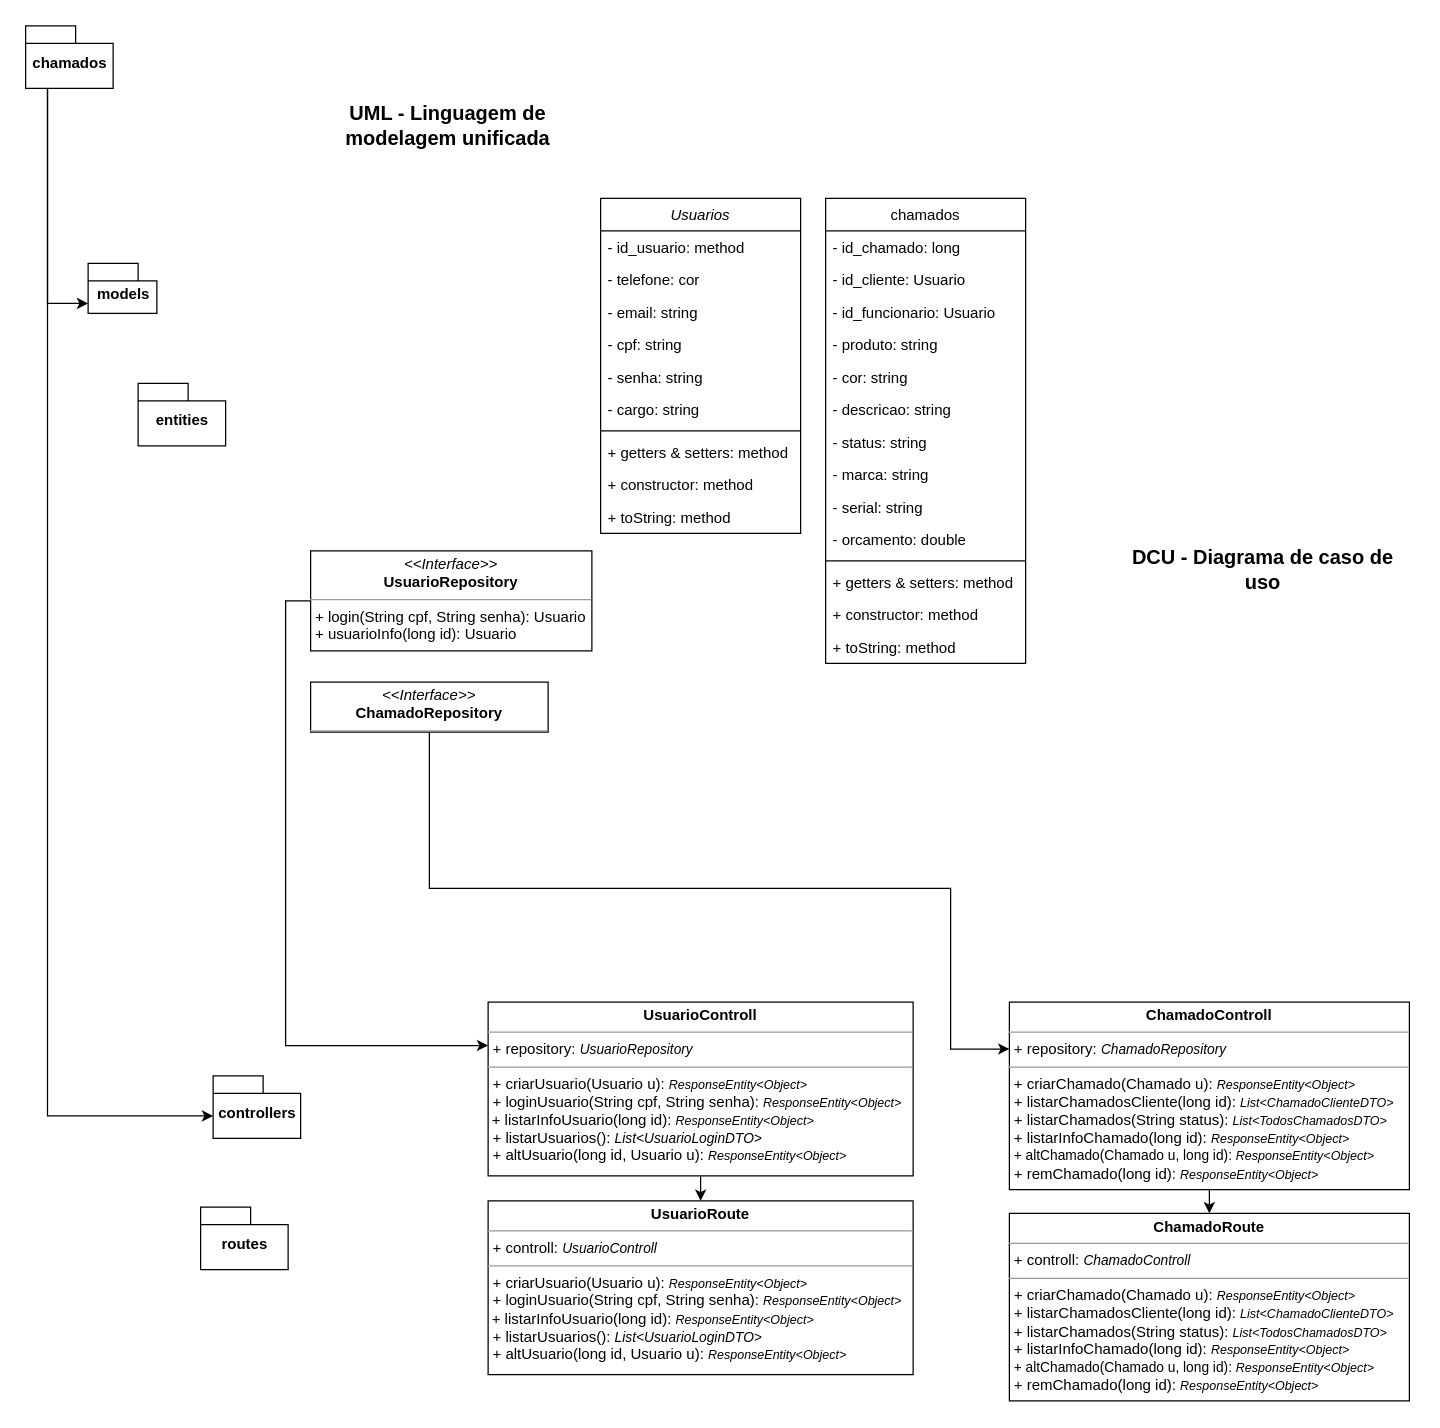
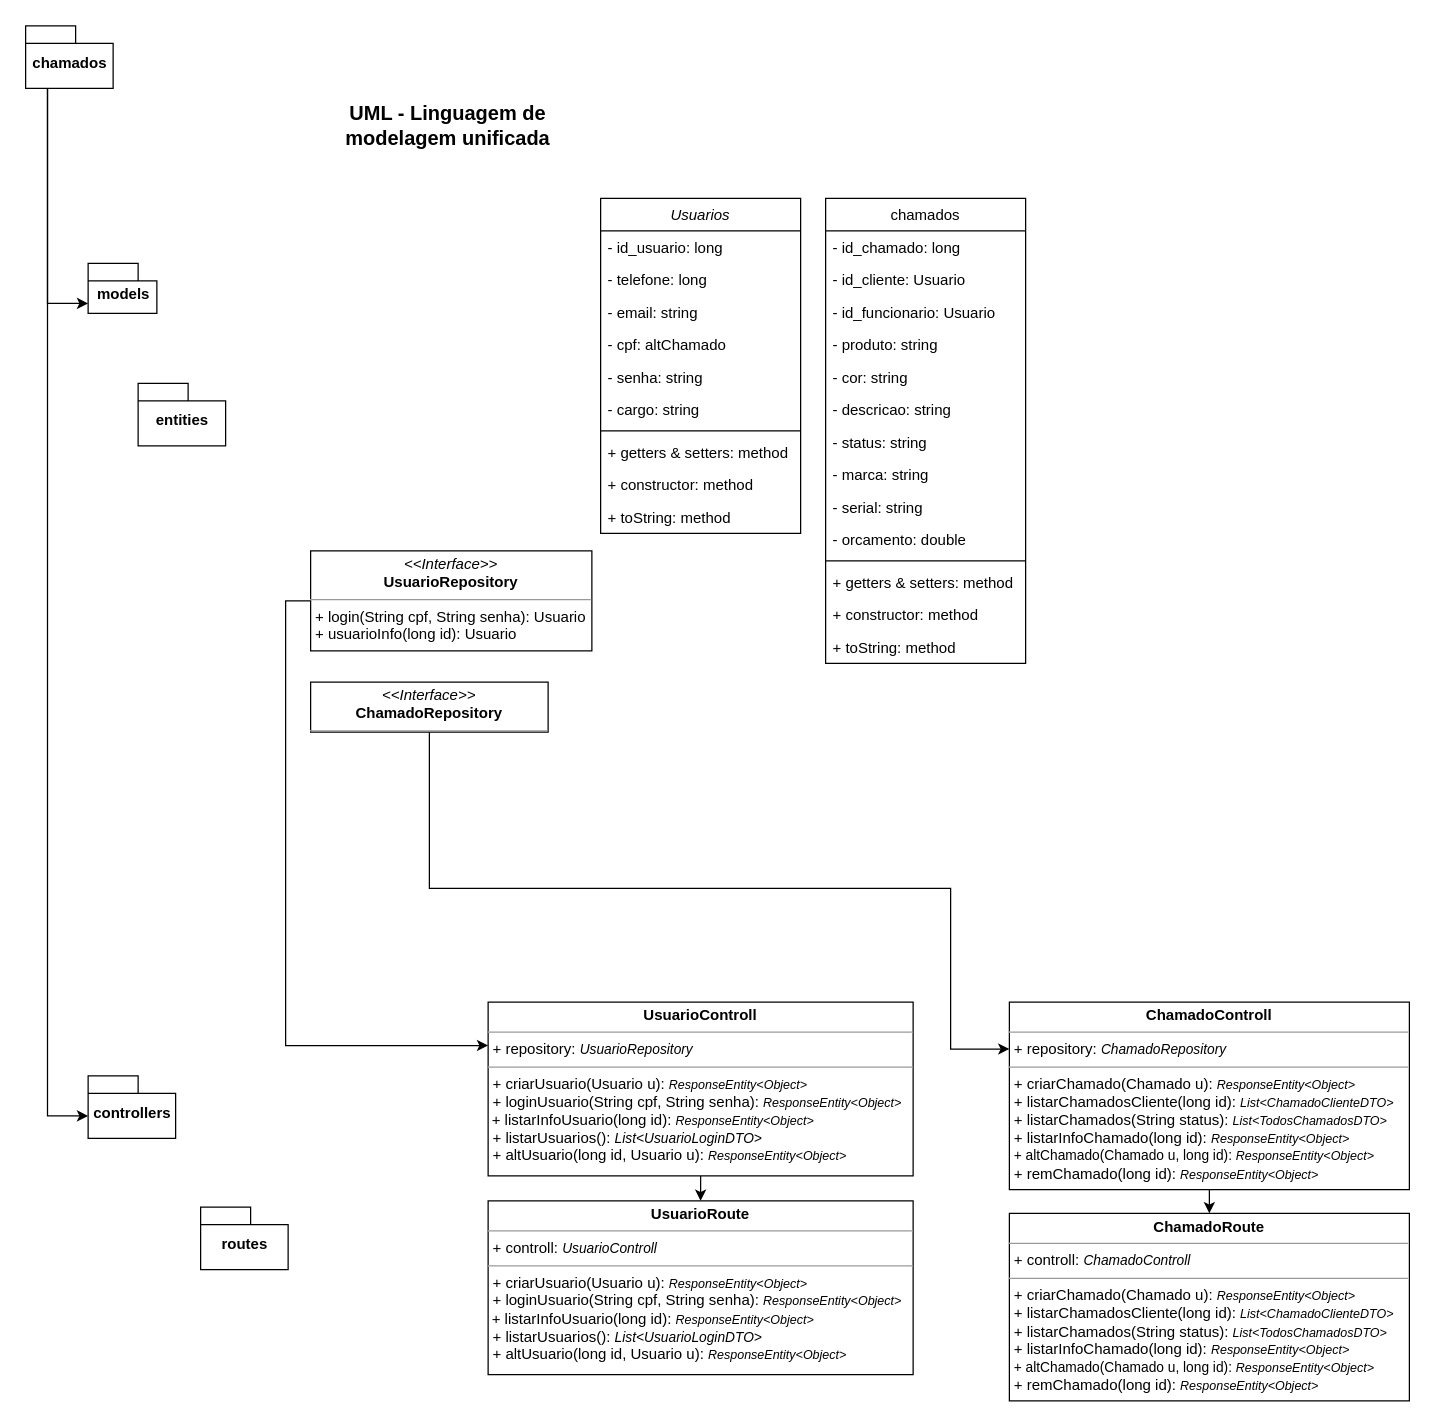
node "- id_usuario: method": label "- id_usuario: method" -> "- id_usuario: long"
node "- telefone: cor": label "- telefone: cor" -> "- telefone: long"
node "- cpf: string": label "- cpf: string" -> "- cpf: altChamado"
node "DCU - Diagrama de caso de uso": removed
node "controllers": moved (257, 1107) -> (132, 1107)
